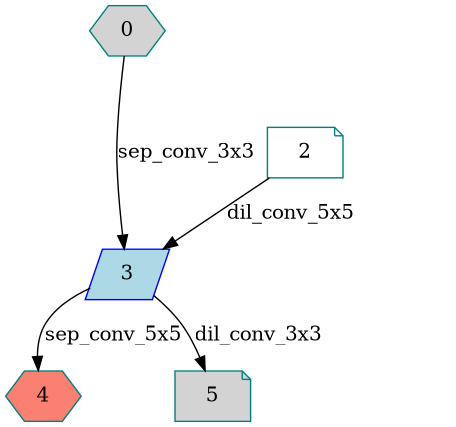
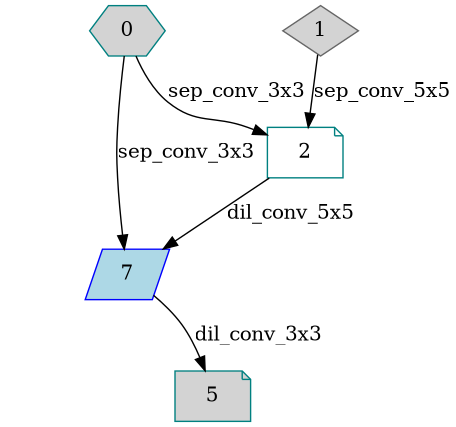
node "1": added
edge "0" -> "2": added, label "sep_conv_3x3"
node "3": label "3" -> "7"
node "4": removed
